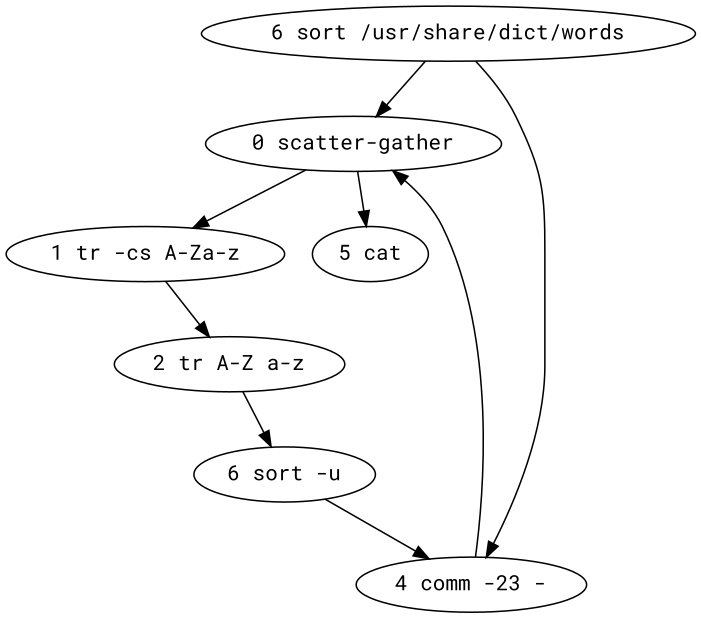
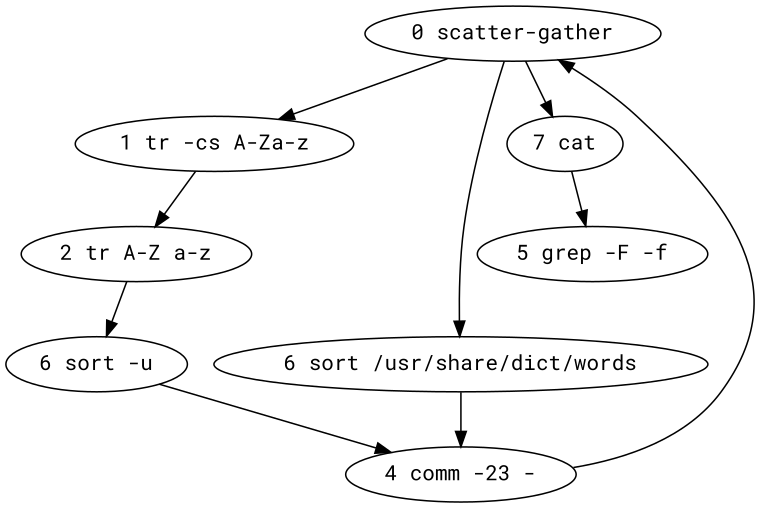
edge "6 sort /usr/share/dict/words" -> "0 scatter-gather": reversed
node "5 cat": label "5 cat" -> "7 cat"
node "5 grep -F -f": added
